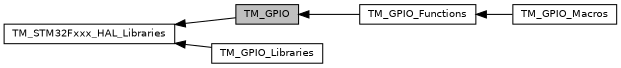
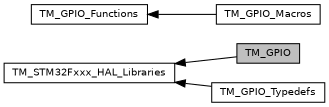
edge "TM_GPIO_Functions" -> "TM_GPIO": removed
node "TM_GPIO_Libraries": label "TM_GPIO_Libraries" -> "TM_GPIO_Typedefs"
